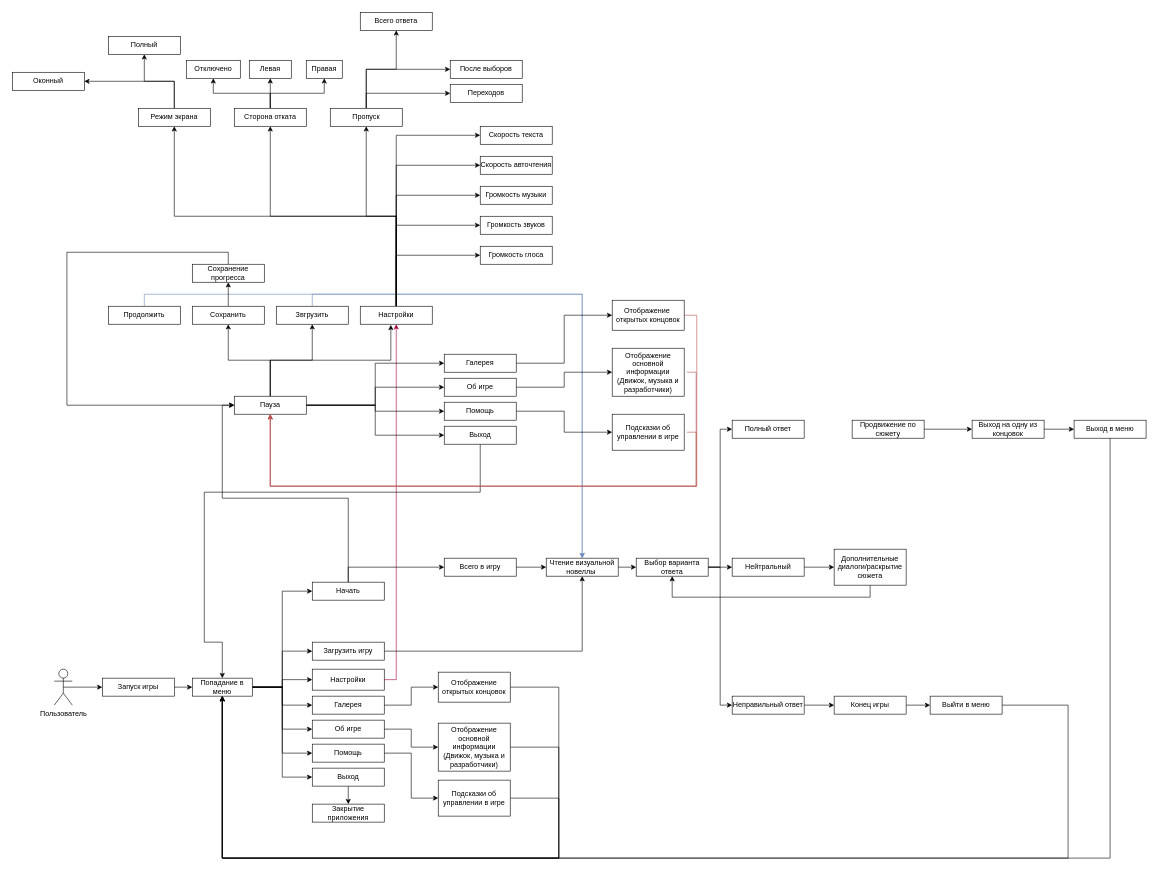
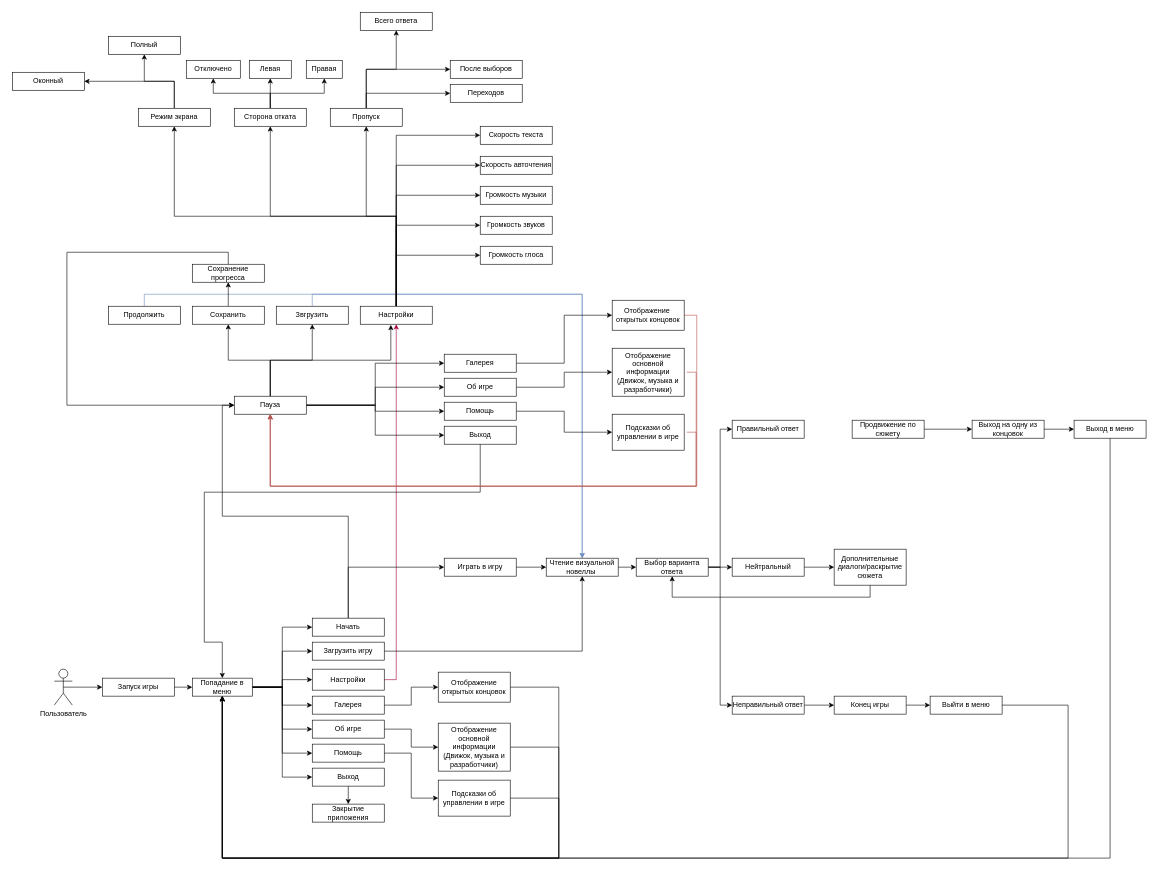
node "Полный ответ": label "Полный ответ" -> "Правильный ответ"
node "Всего в игру": label "Всего в игру" -> "Играть в игру"
node "Начать": moved (348, 591) -> (348, 627)
